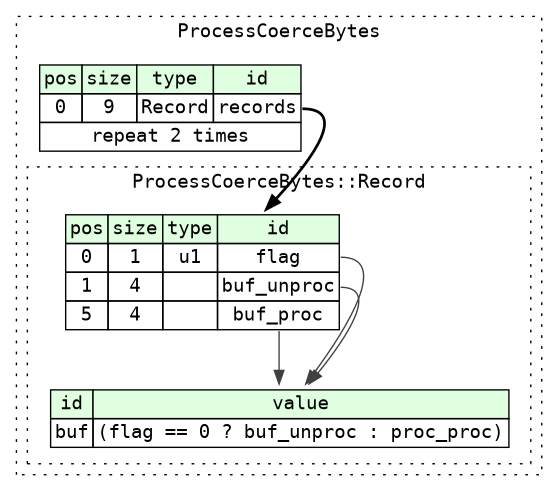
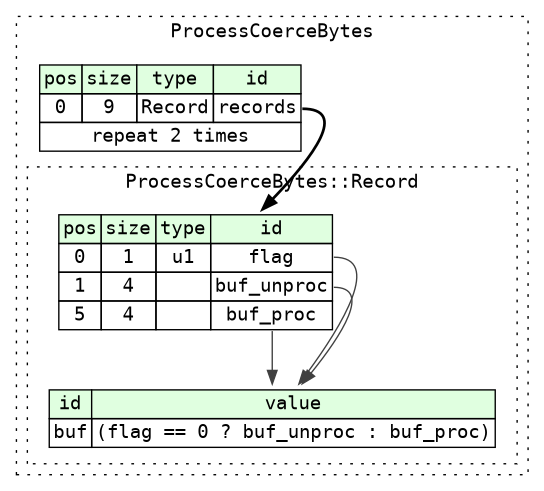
node "id": text "(flag == 0 ? buf_unproc : proc_proc)" -> "(flag == 0 ? buf_unproc : buf_proc)"
